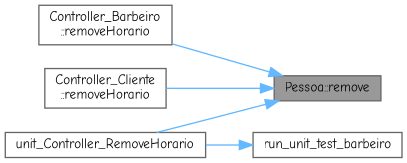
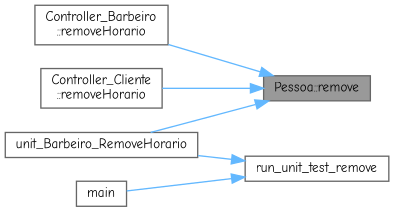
node "unit_Controller_RemoveHorario": label "unit_Controller_RemoveHorario" -> "unit_Barbeiro_RemoveHorario"
node "run_unit_test_barbeiro": label "run_unit_test_barbeiro" -> "run_unit_test_remove"
node "main": added
